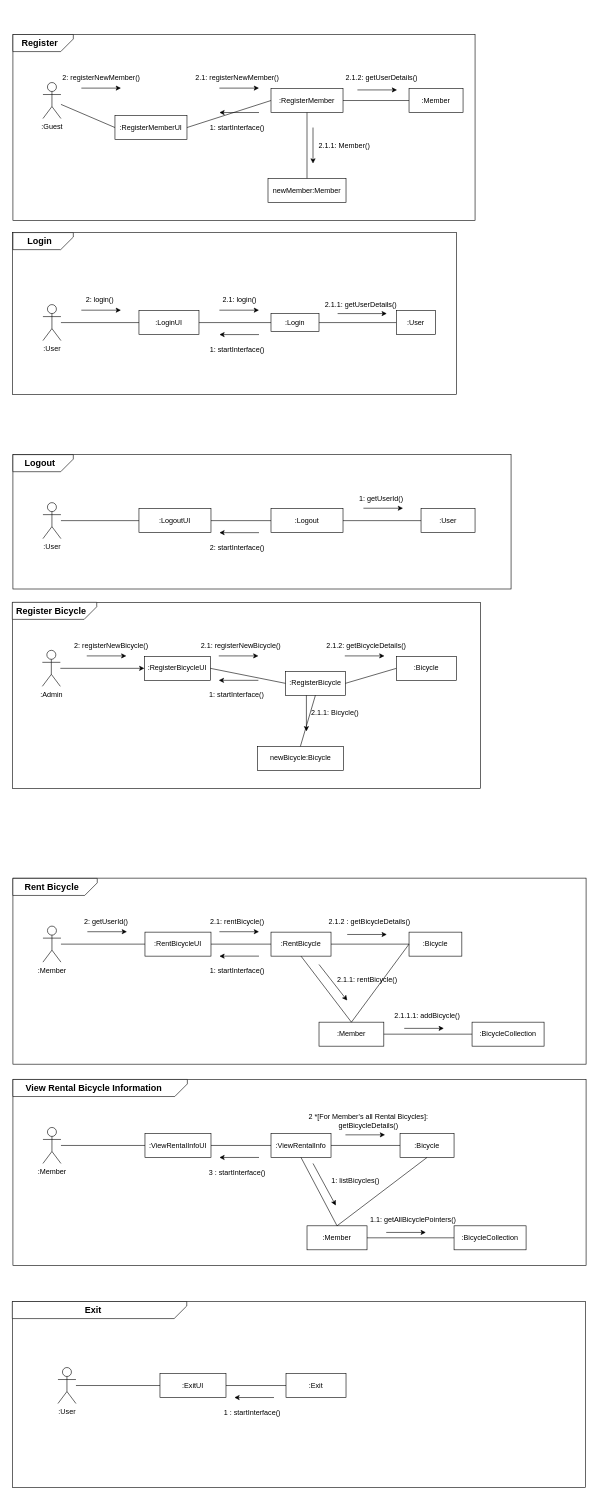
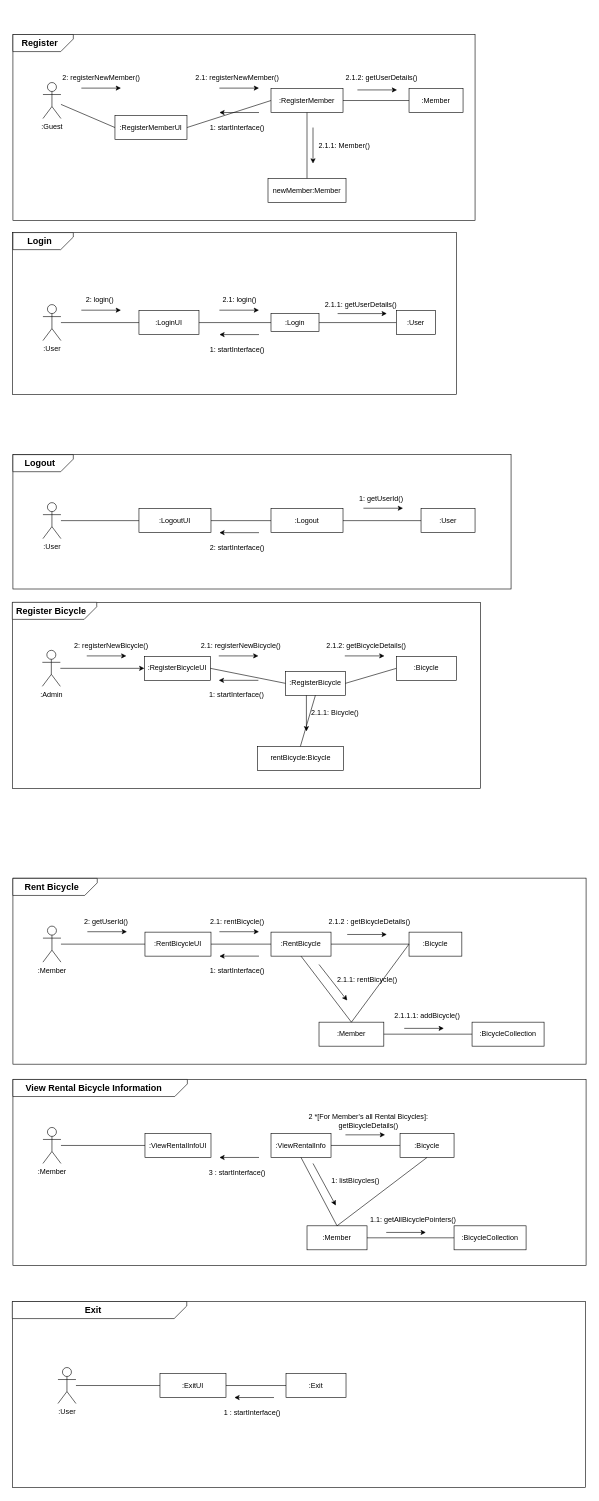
node "newBicycle:Bicycle": label "newBicycle:Bicycle" -> "rentBicycle:Bicycle"
edge ":ViewRentalInfoUI" -- ":ViewRentalInfo": removed
